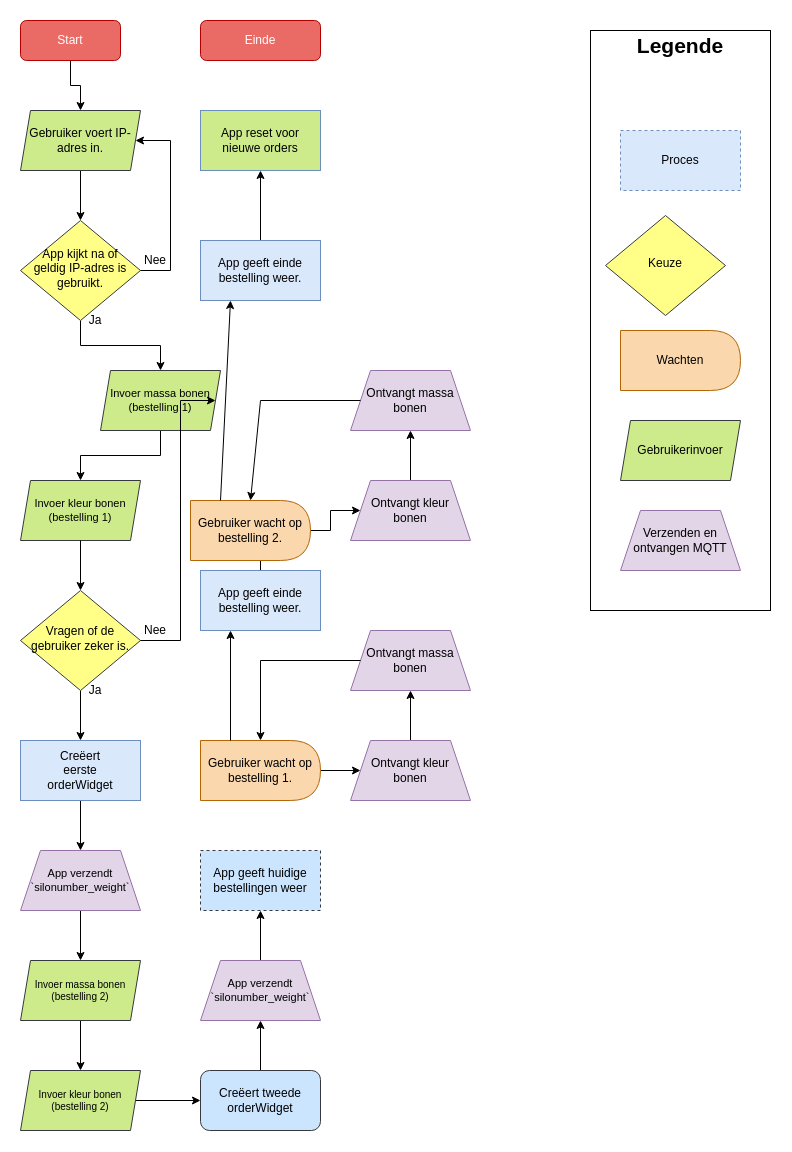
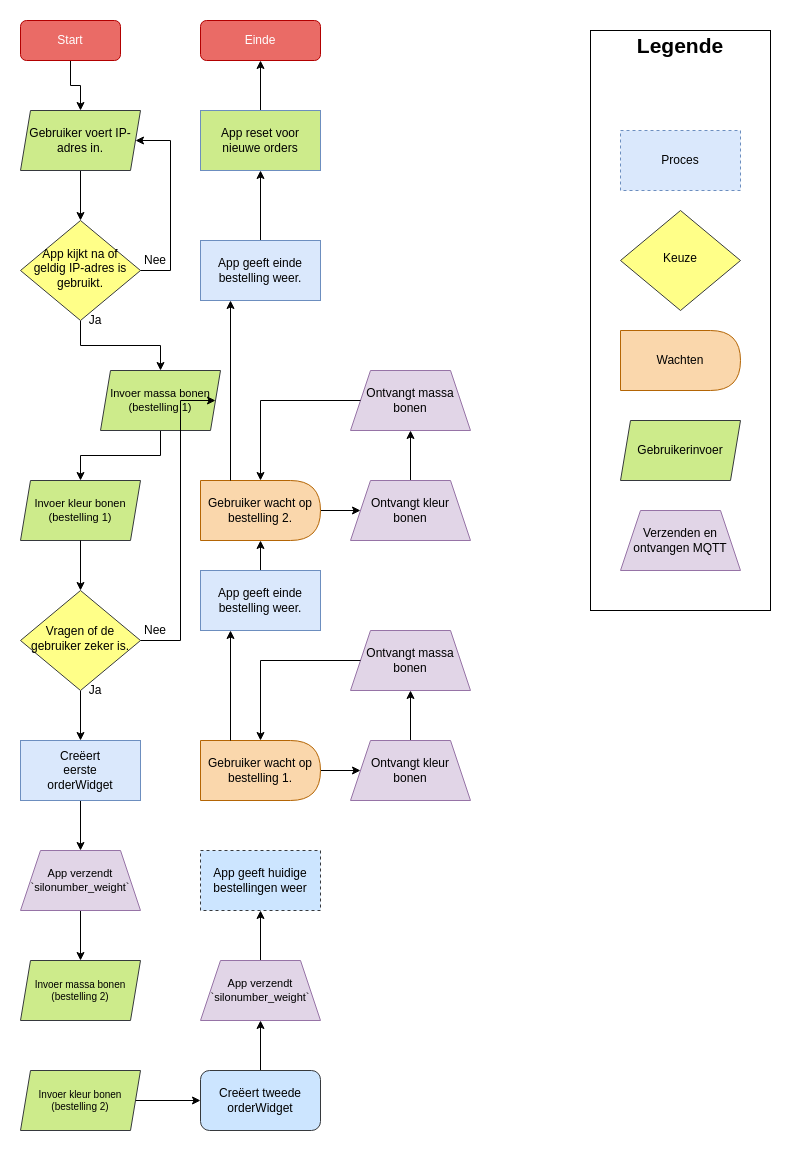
edge "App reset voor nieuwe orders" -> "Einde": added
node "Keuze": moved (666, 266) -> (681, 261)
node "Gebruiker wacht op bestelling 2.": moved (251, 531) -> (261, 511)
edge "Invoer massa bonen (bestelling 2)" -> "Invoer kleur bonen (bestelling 2)": removed
